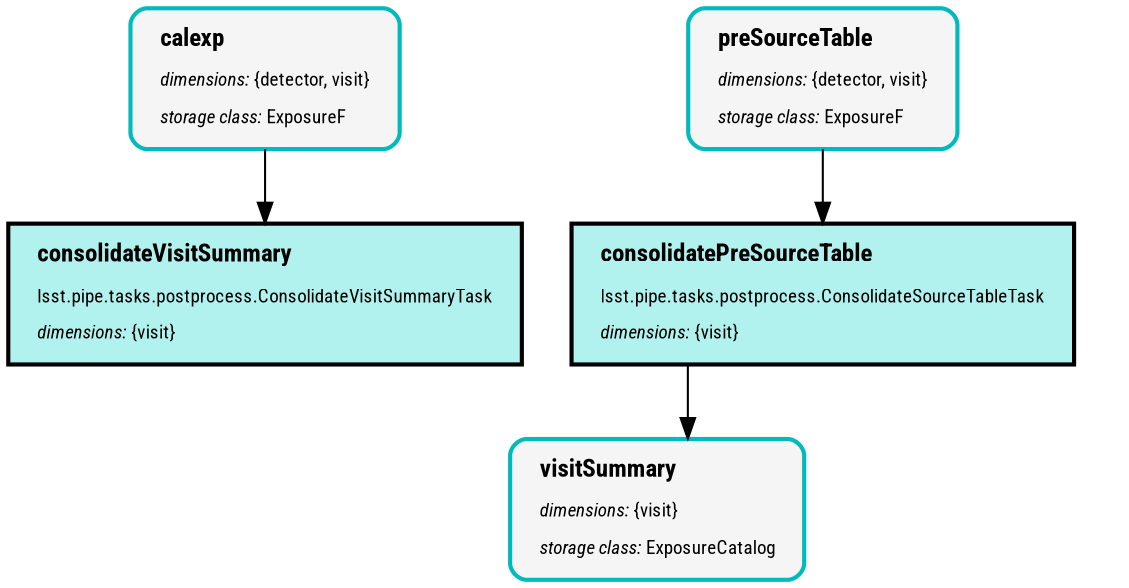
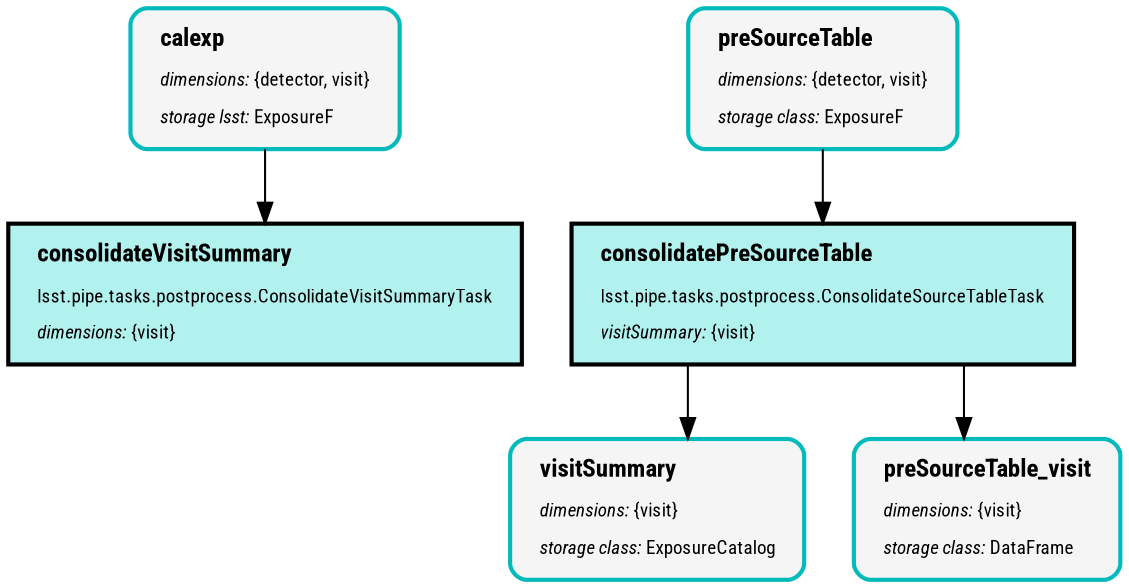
node "calexp": text "storage class:" -> "storage lsst:"
node "consolidatePreSourceTable": text "dimensions:" -> "visitSummary:"
node "preSourceTable_visit": added
